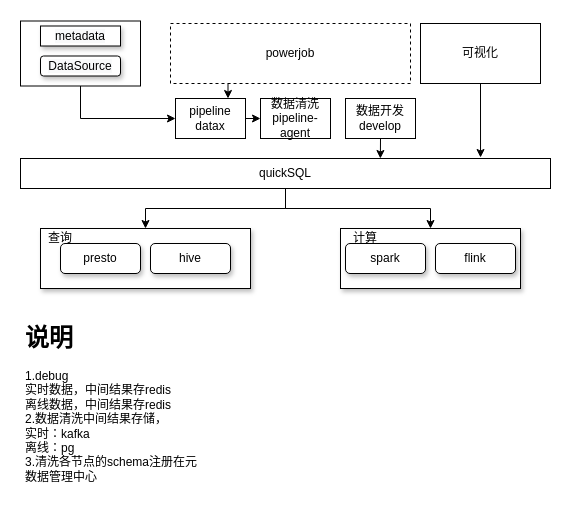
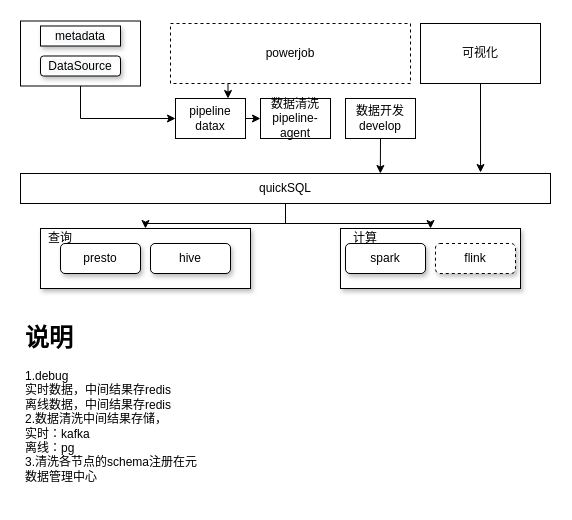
node "quickSQL": moved (286, 174) -> (286, 189)
node "flink": style solid -> dashed
